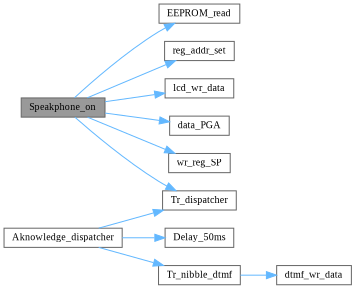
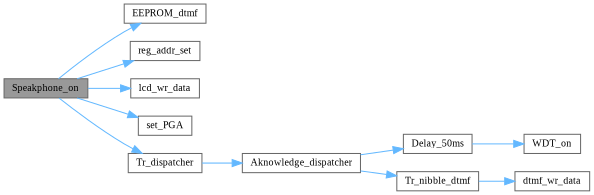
node "EEPROM_read": label "EEPROM_read" -> "EEPROM_dtmf"
node "data_PGA": label "data_PGA" -> "set_PGA"
node "WDT_on": added
node "wr_reg_SP": removed
edge "Aknowledge_dispatcher" -> "Tr_dispatcher": reversed
